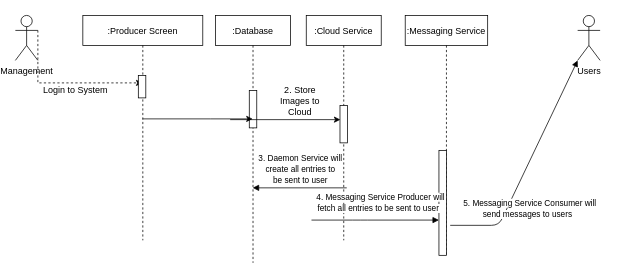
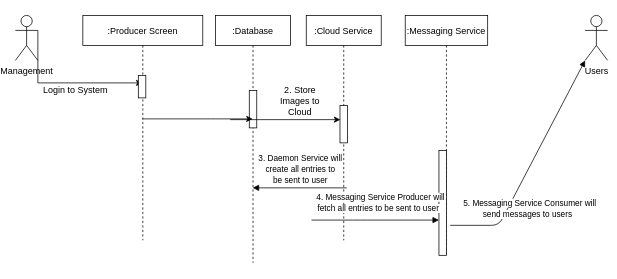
node "Users": moved (589, 38) -> (597, 38)
edge "Management" -> ":Producer Screen": style dashed -> solid
